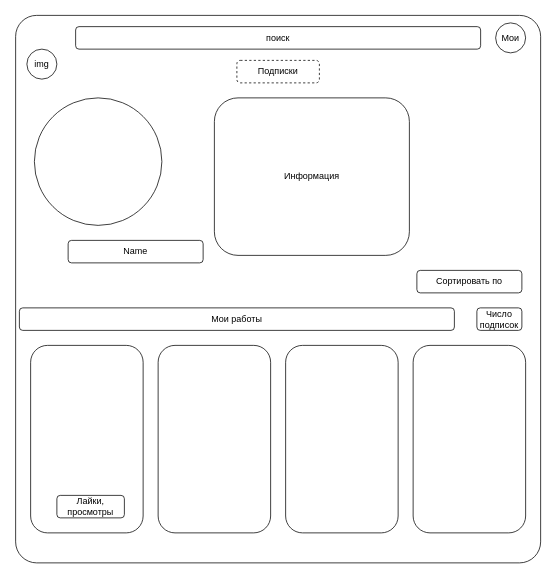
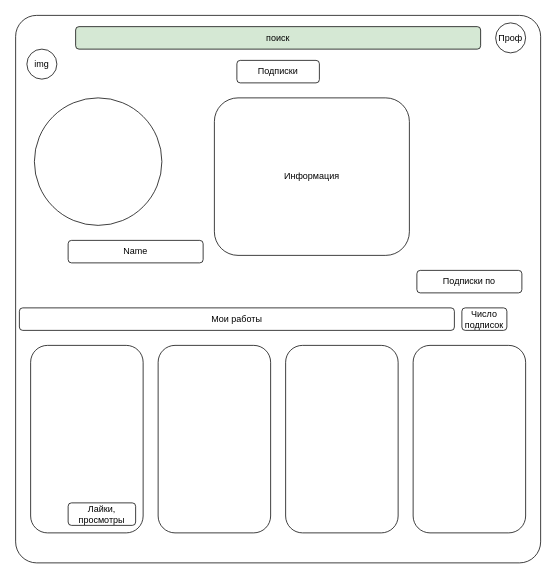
node "поиск": fillcolor #ffffff -> #d5e8d4
node "Мои": label "Мои" -> "Проф"
node "Подписки": style dashed -> solid
node "Сортировать по": label "Сортировать по" -> "Подписки по"
node "Число подписок": moved (499, 319) -> (484, 319)
node "Лайки, просмотры": moved (90, 507) -> (102, 514)
